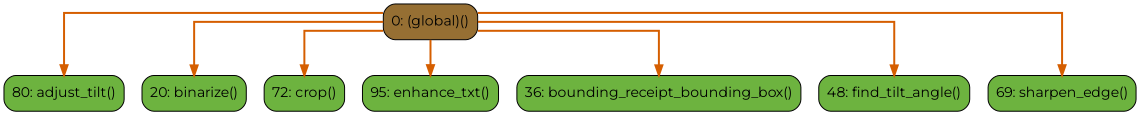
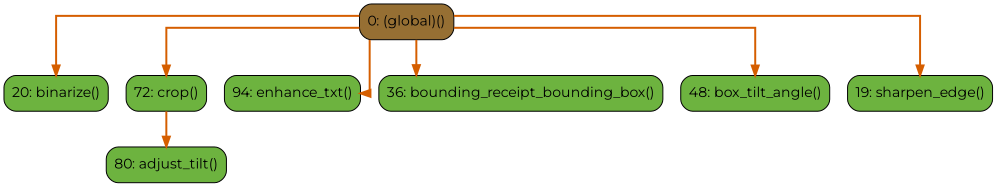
edge "0: (global)()" -> "80: adjust_tilt()": now "72: crop()" -> "80: adjust_tilt()"
node "95: enhance_txt()": label "95: enhance_txt()" -> "94: enhance_txt()"
node "48: find_tilt_angle()": label "48: find_tilt_angle()" -> "48: box_tilt_angle()"
node "69: sharpen_edge()": label "69: sharpen_edge()" -> "19: sharpen_edge()"
